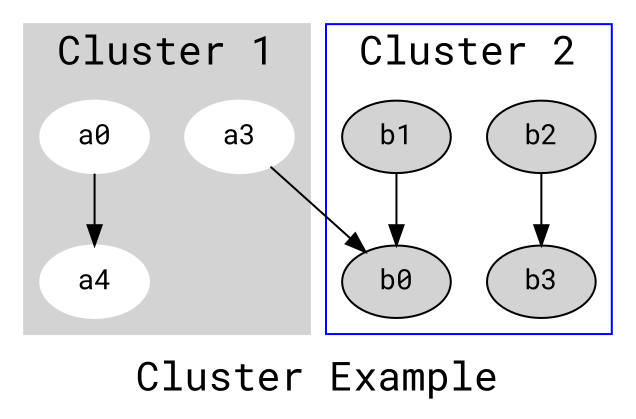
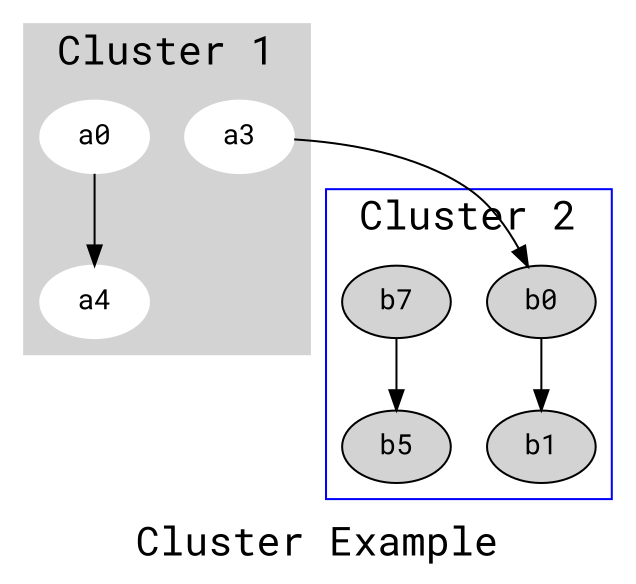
node "b2": label "b2" -> "b7"
edge "b1" -> "b0": reversed
node "b3": label "b3" -> "b5"
